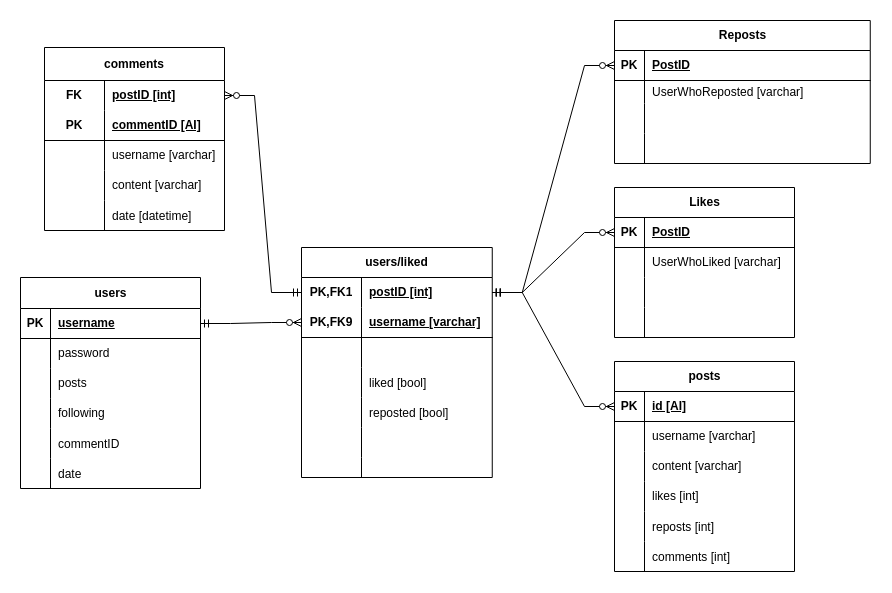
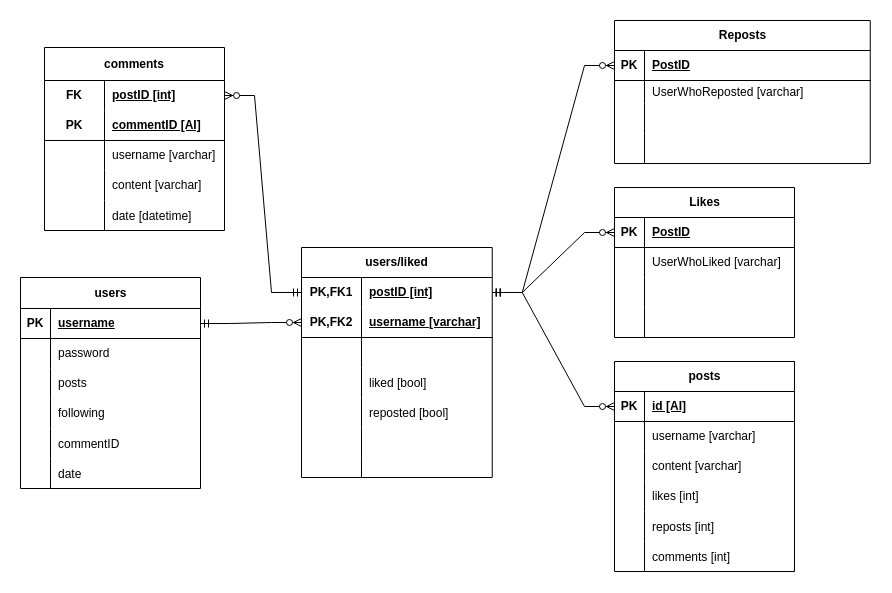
node "PK,FK9": label "PK,FK9" -> "PK,FK2"
